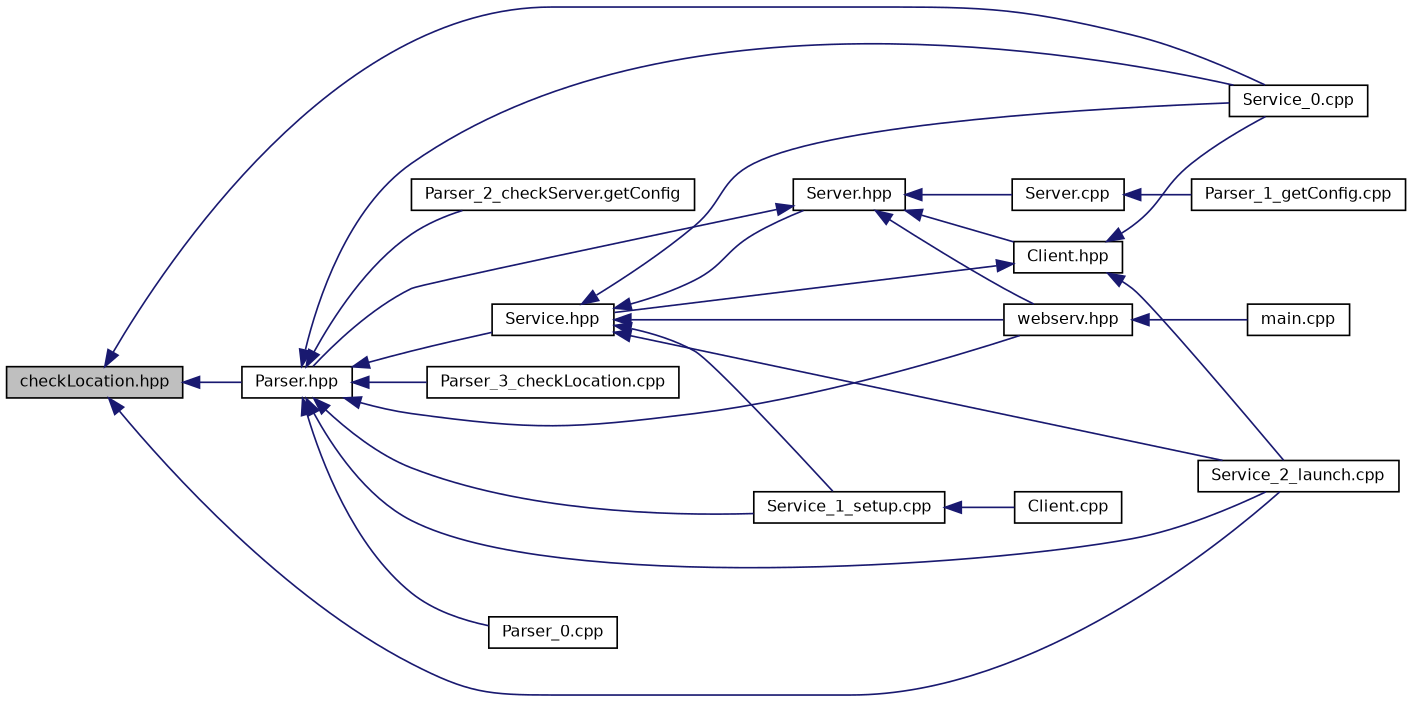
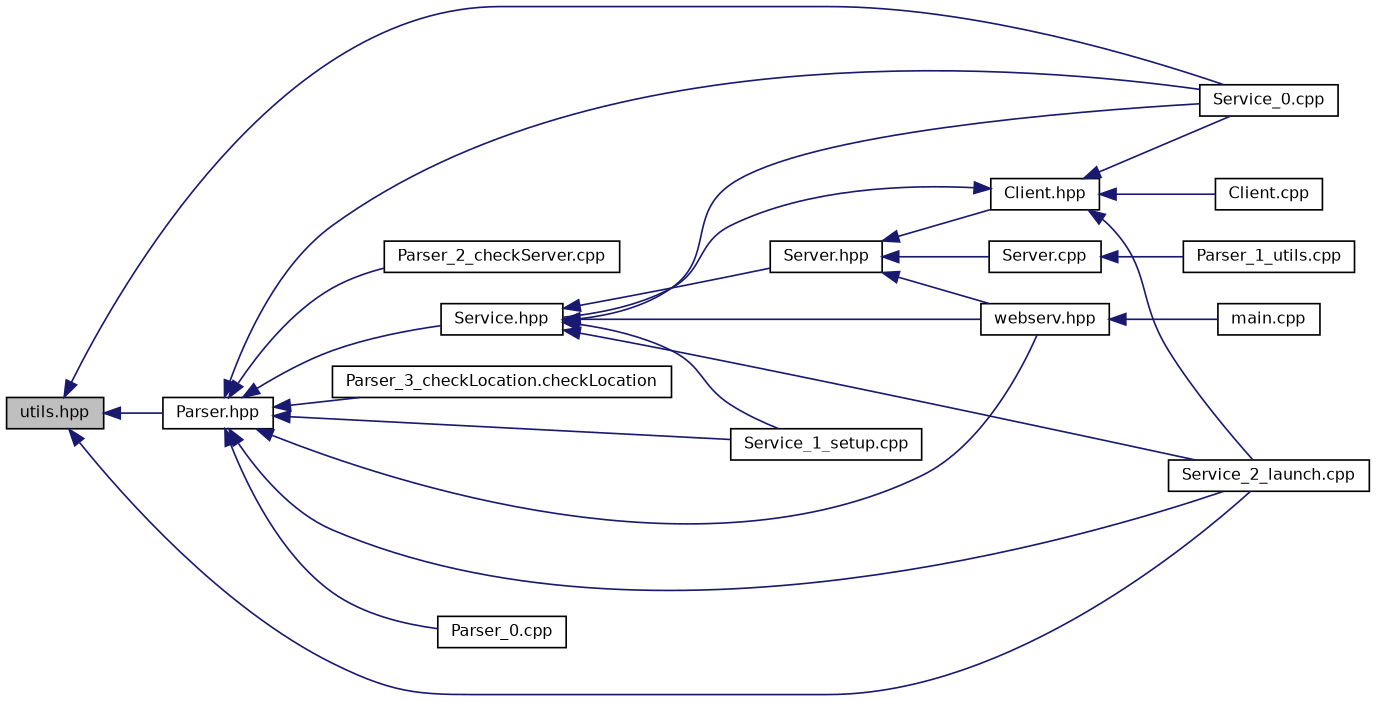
node "Parser_2_checkServer.getConfig": label "Parser_2_checkServer.getConfig" -> "Parser_2_checkServer.cpp"
node "Parser_1_getConfig.cpp": label "Parser_1_getConfig.cpp" -> "Parser_1_utils.cpp"
edge "Parser.hpp" -> "Server.hpp": removed
node "checkLocation.hpp": label "checkLocation.hpp" -> "utils.hpp"
node "Parser_3_checkLocation.cpp": label "Parser_3_checkLocation.cpp" -> "Parser_3_checkLocation.checkLocation"
edge "Client.cpp" -> "Service_1_setup.cpp": now "Client.cpp" -> "Client.hpp"
